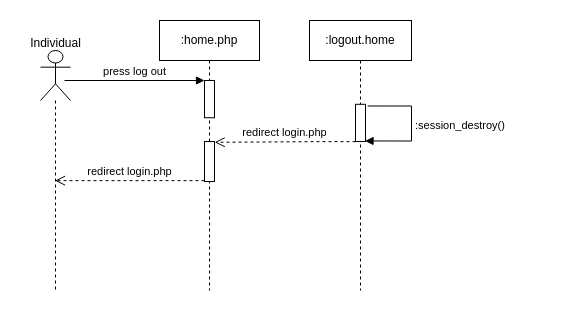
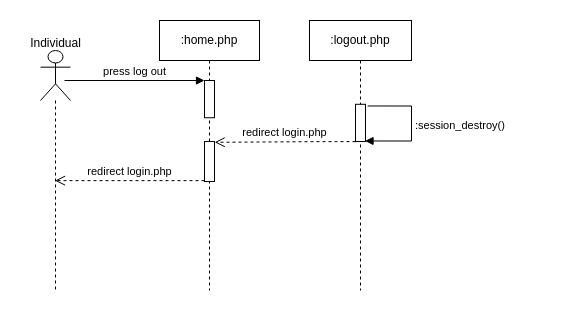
node ":logout.home": label ":logout.home" -> ":logout.php"
